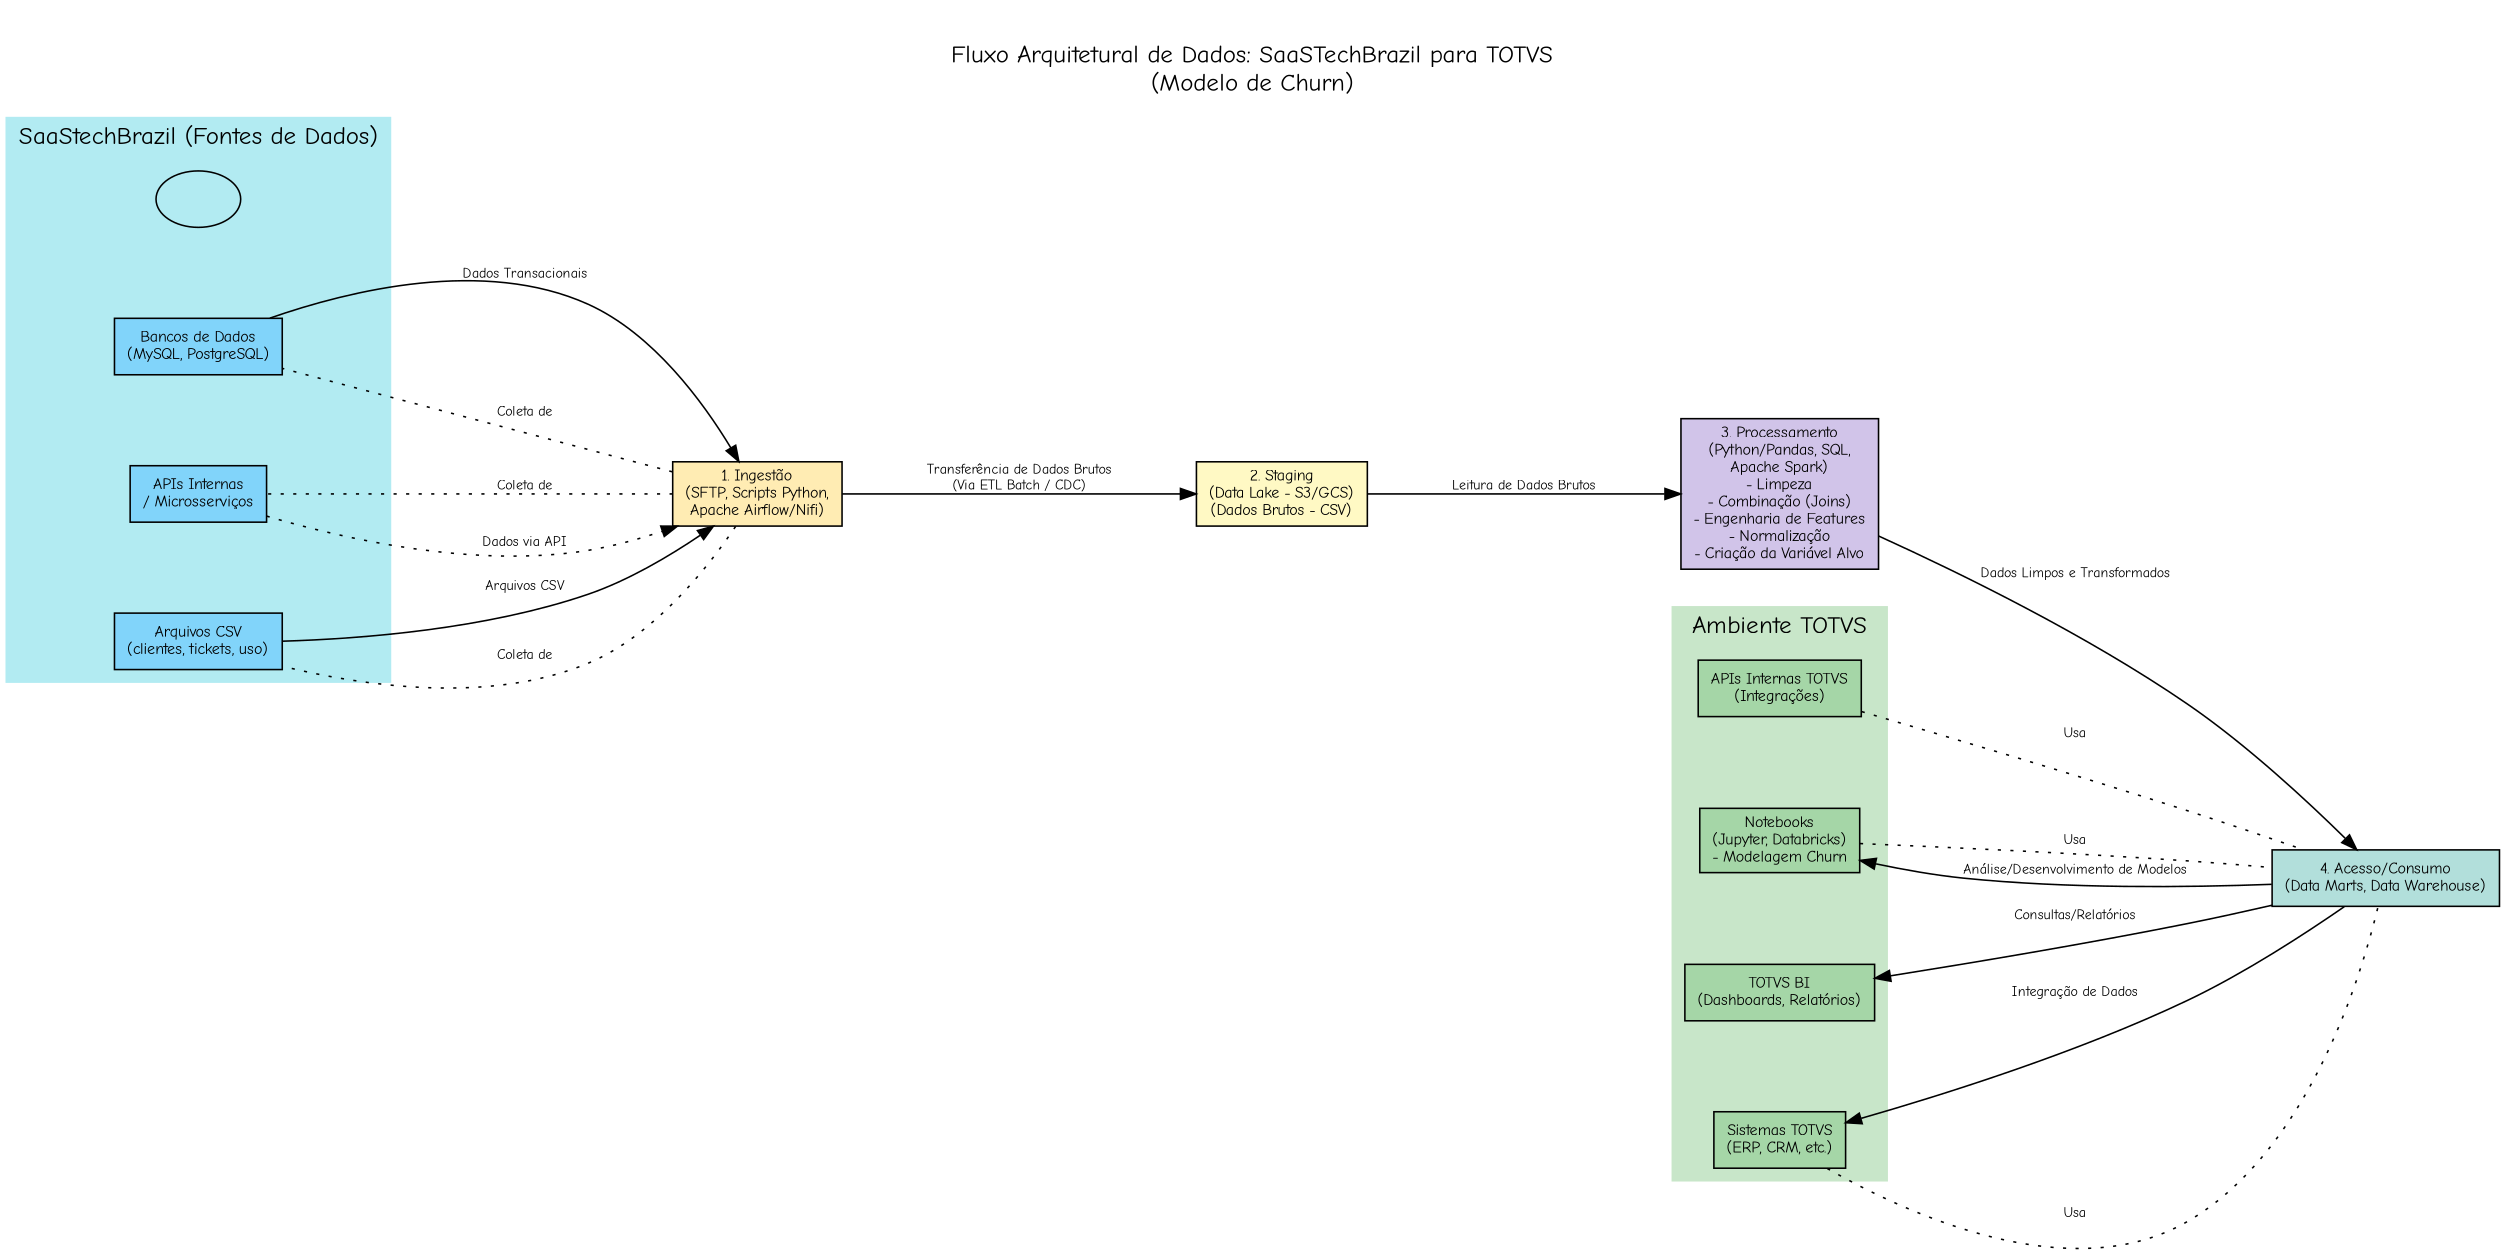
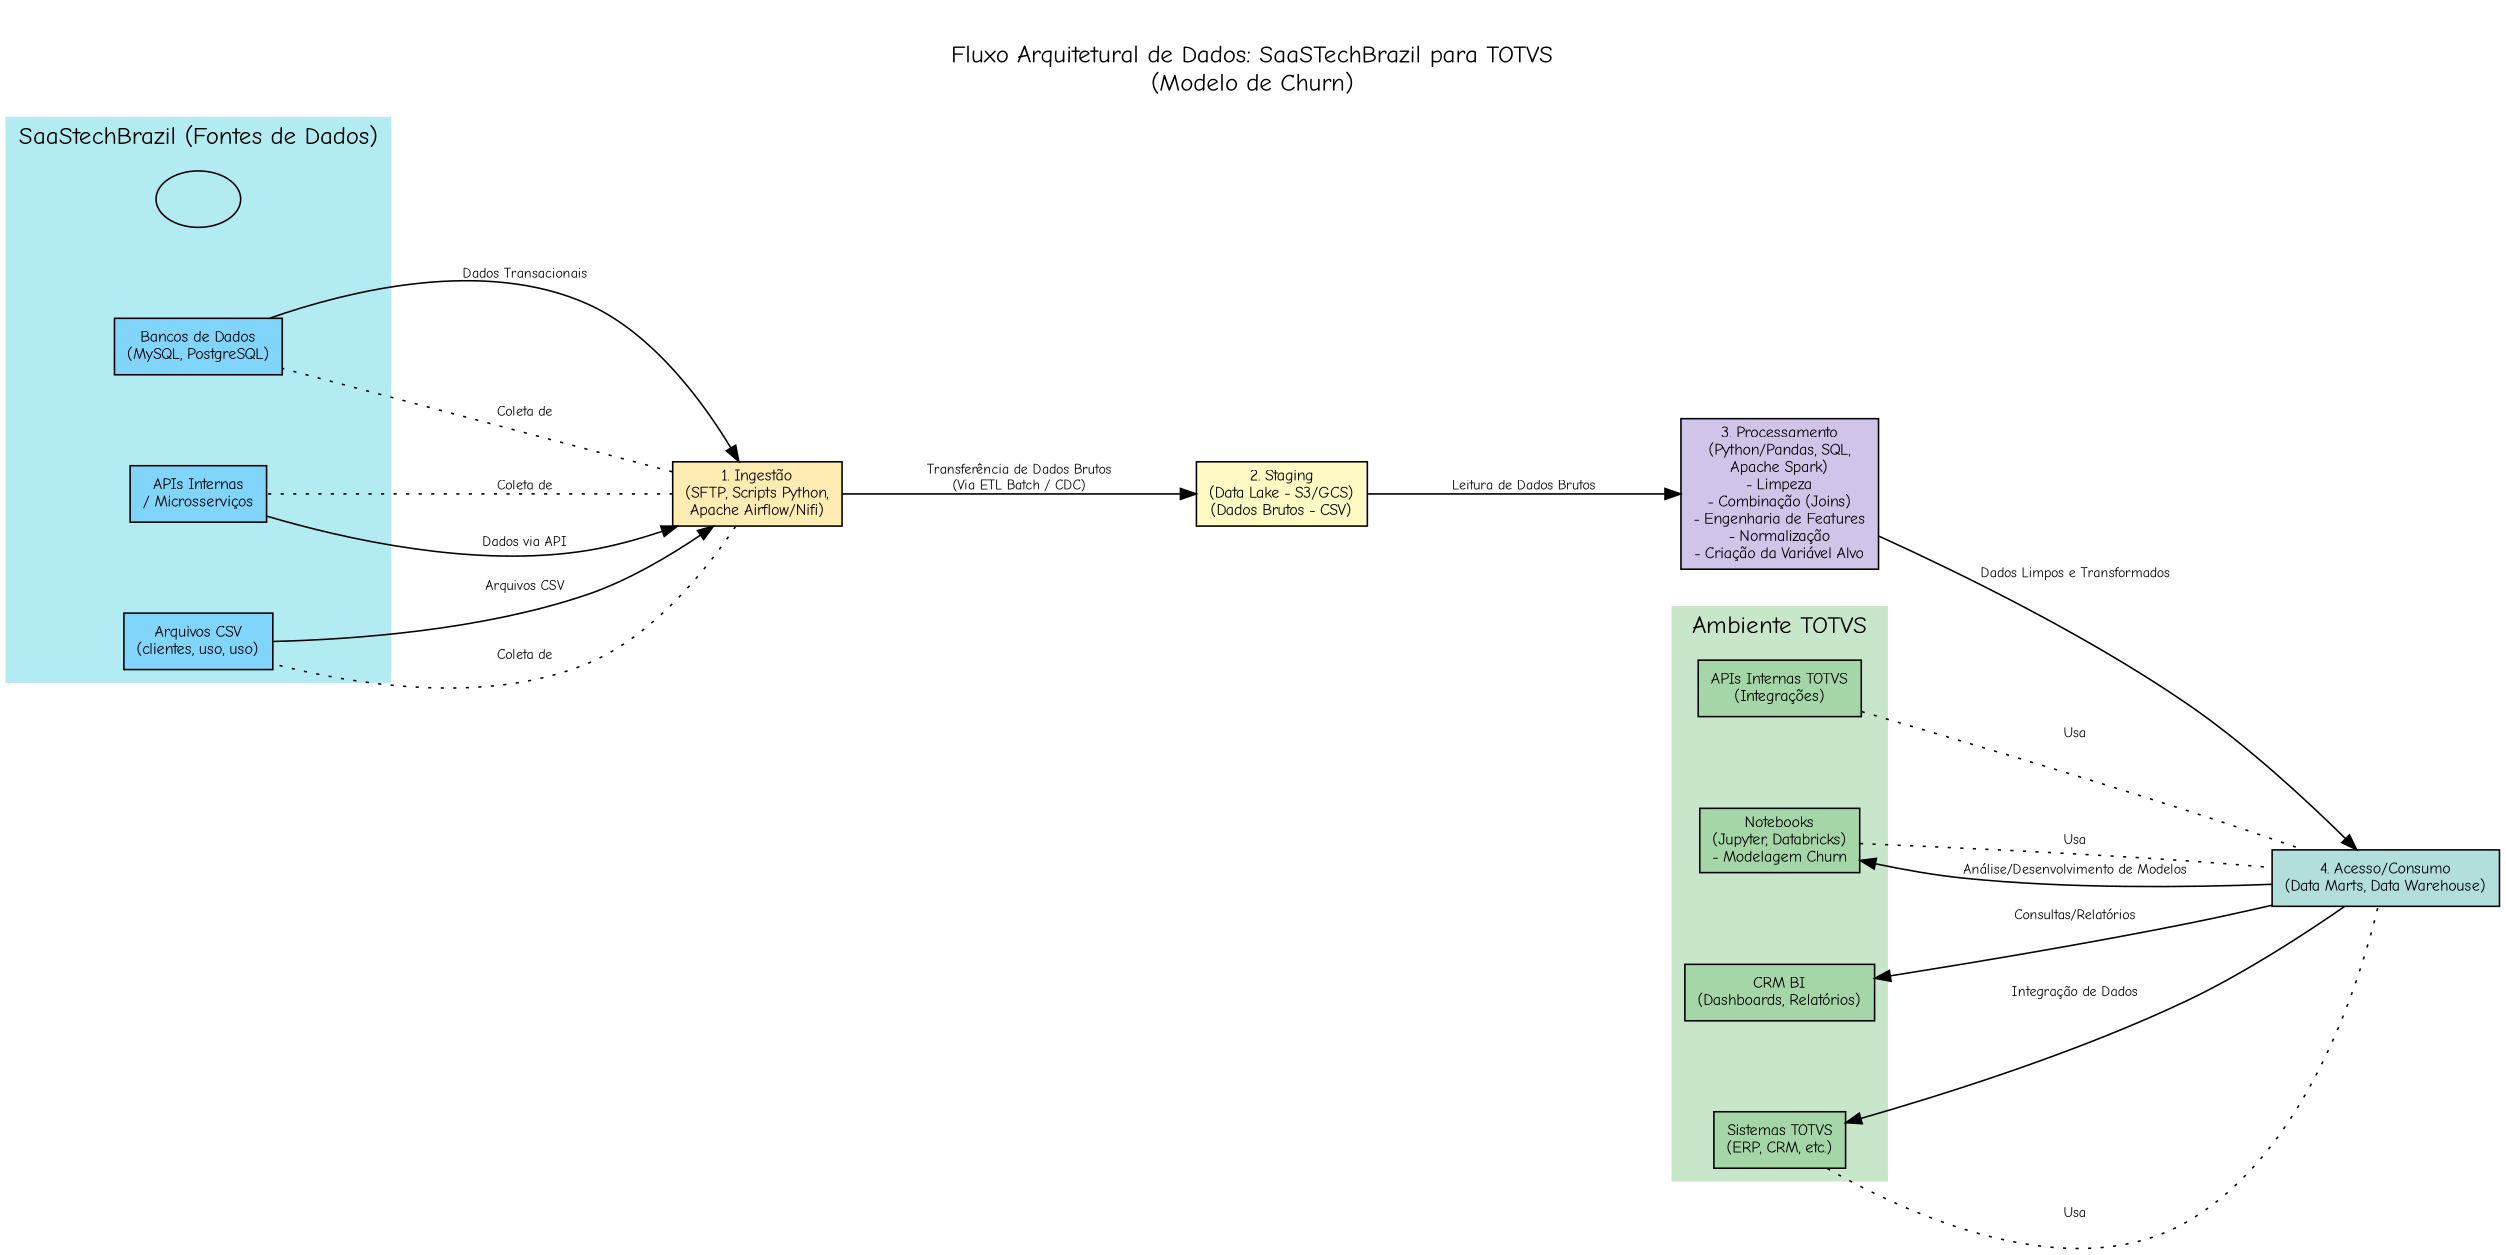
edge "APIs Internas / Microsserviços" -> "1. Ingestão (SFTP, Scripts Python, Apache Airflow/Nifi)": style dotted -> solid
node "Arquivos CSV (clientes, tickets, uso)": label "Arquivos CSV (clientes, tickets, uso)" -> "Arquivos CSV (clientes, uso, uso)"
node "TOTVS BI (Dashboards, Relatórios)": label "TOTVS BI (Dashboards, Relatórios)" -> "CRM BI (Dashboards, Relatórios)"
